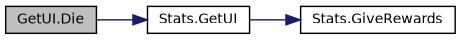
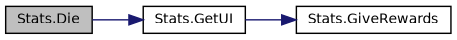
node "GetUI.Die": label "GetUI.Die" -> "Stats.Die"
